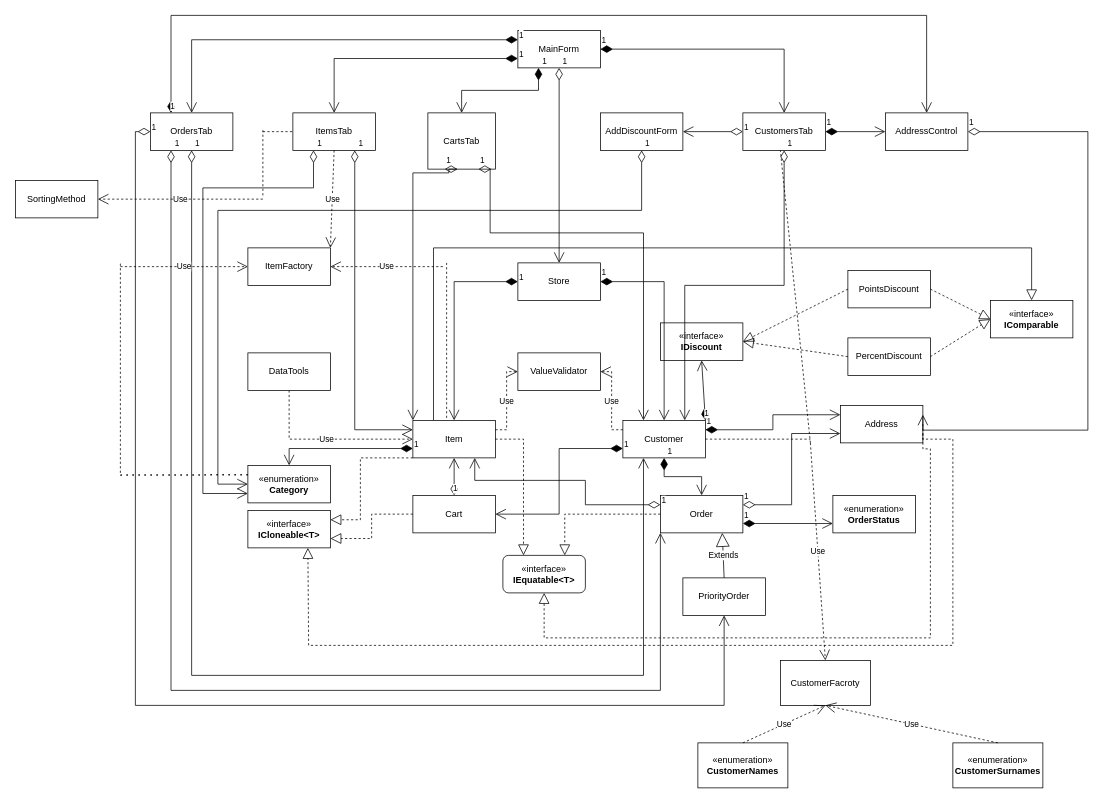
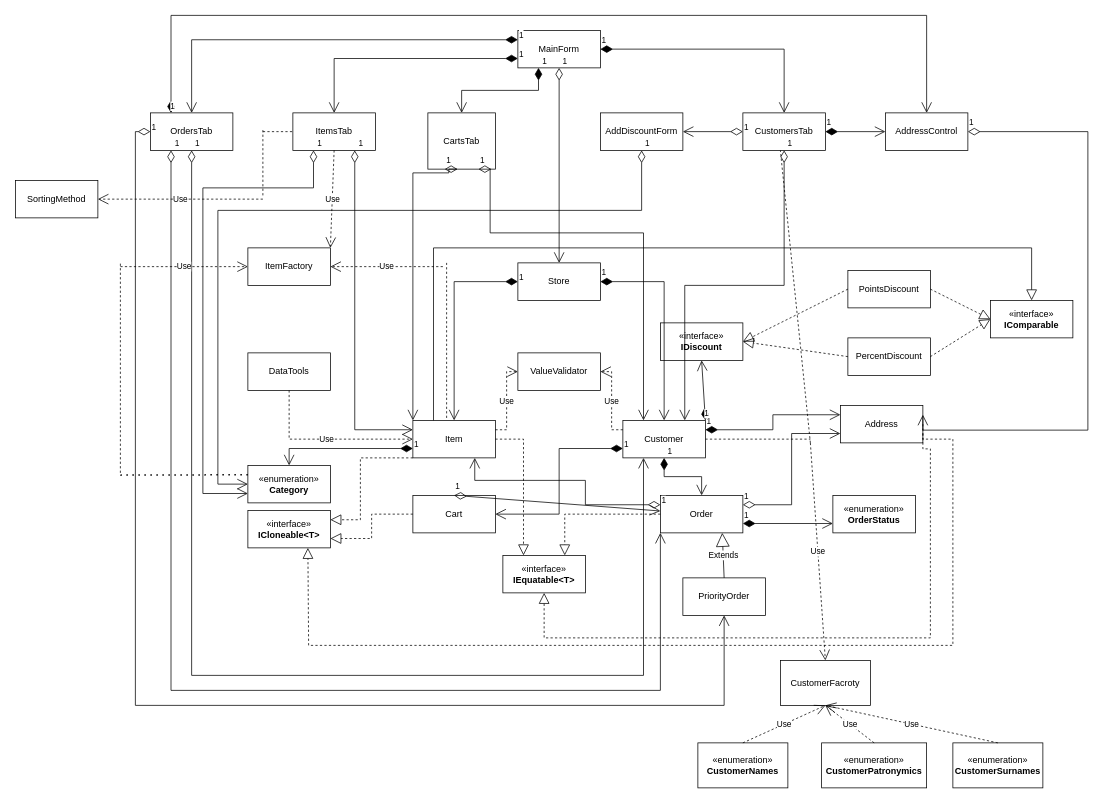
edge "Item" -- "Cart": now "Order" -- "Cart"
node "«interface» IEquatable<T>": shape rounded rectangle -> rectangle
edge "«enumeration»CustomerPatronymics" -> "CustomerFacroty": added, label "Use"
node "«enumeration»CustomerPatronymics": added
